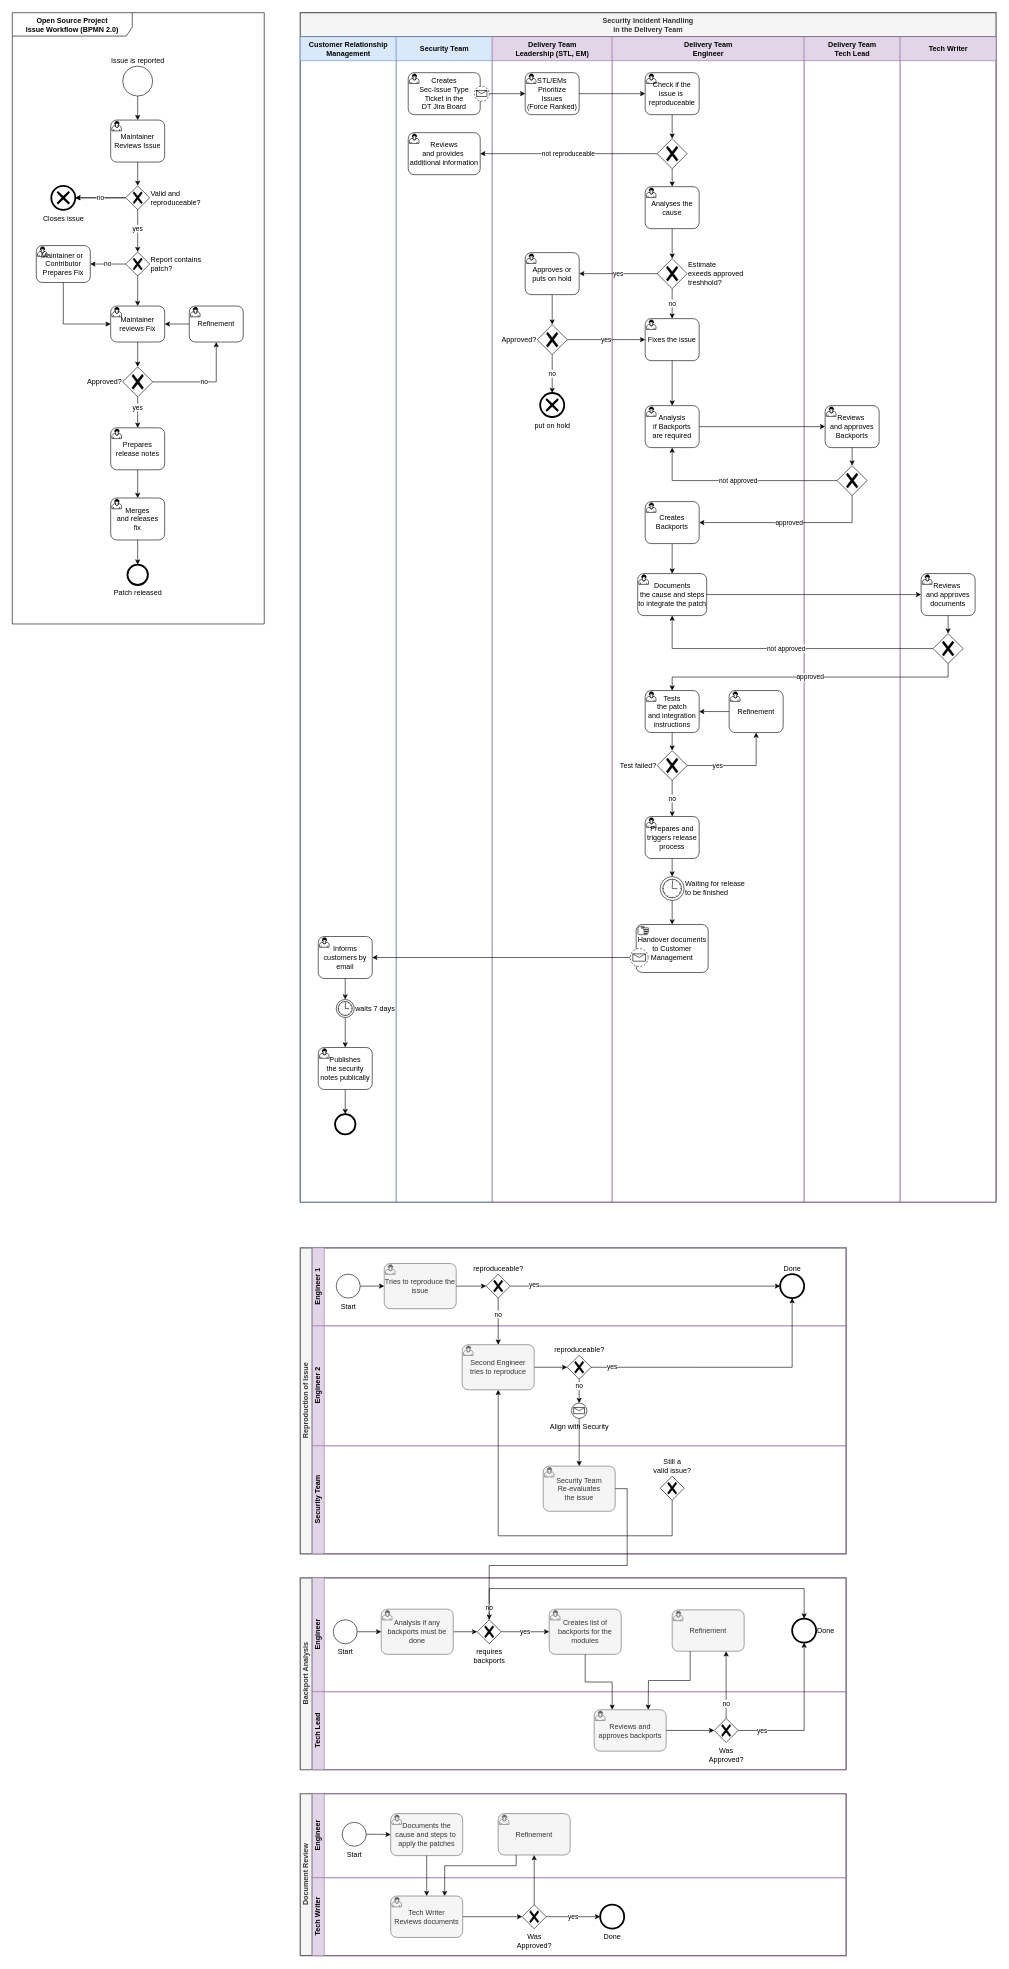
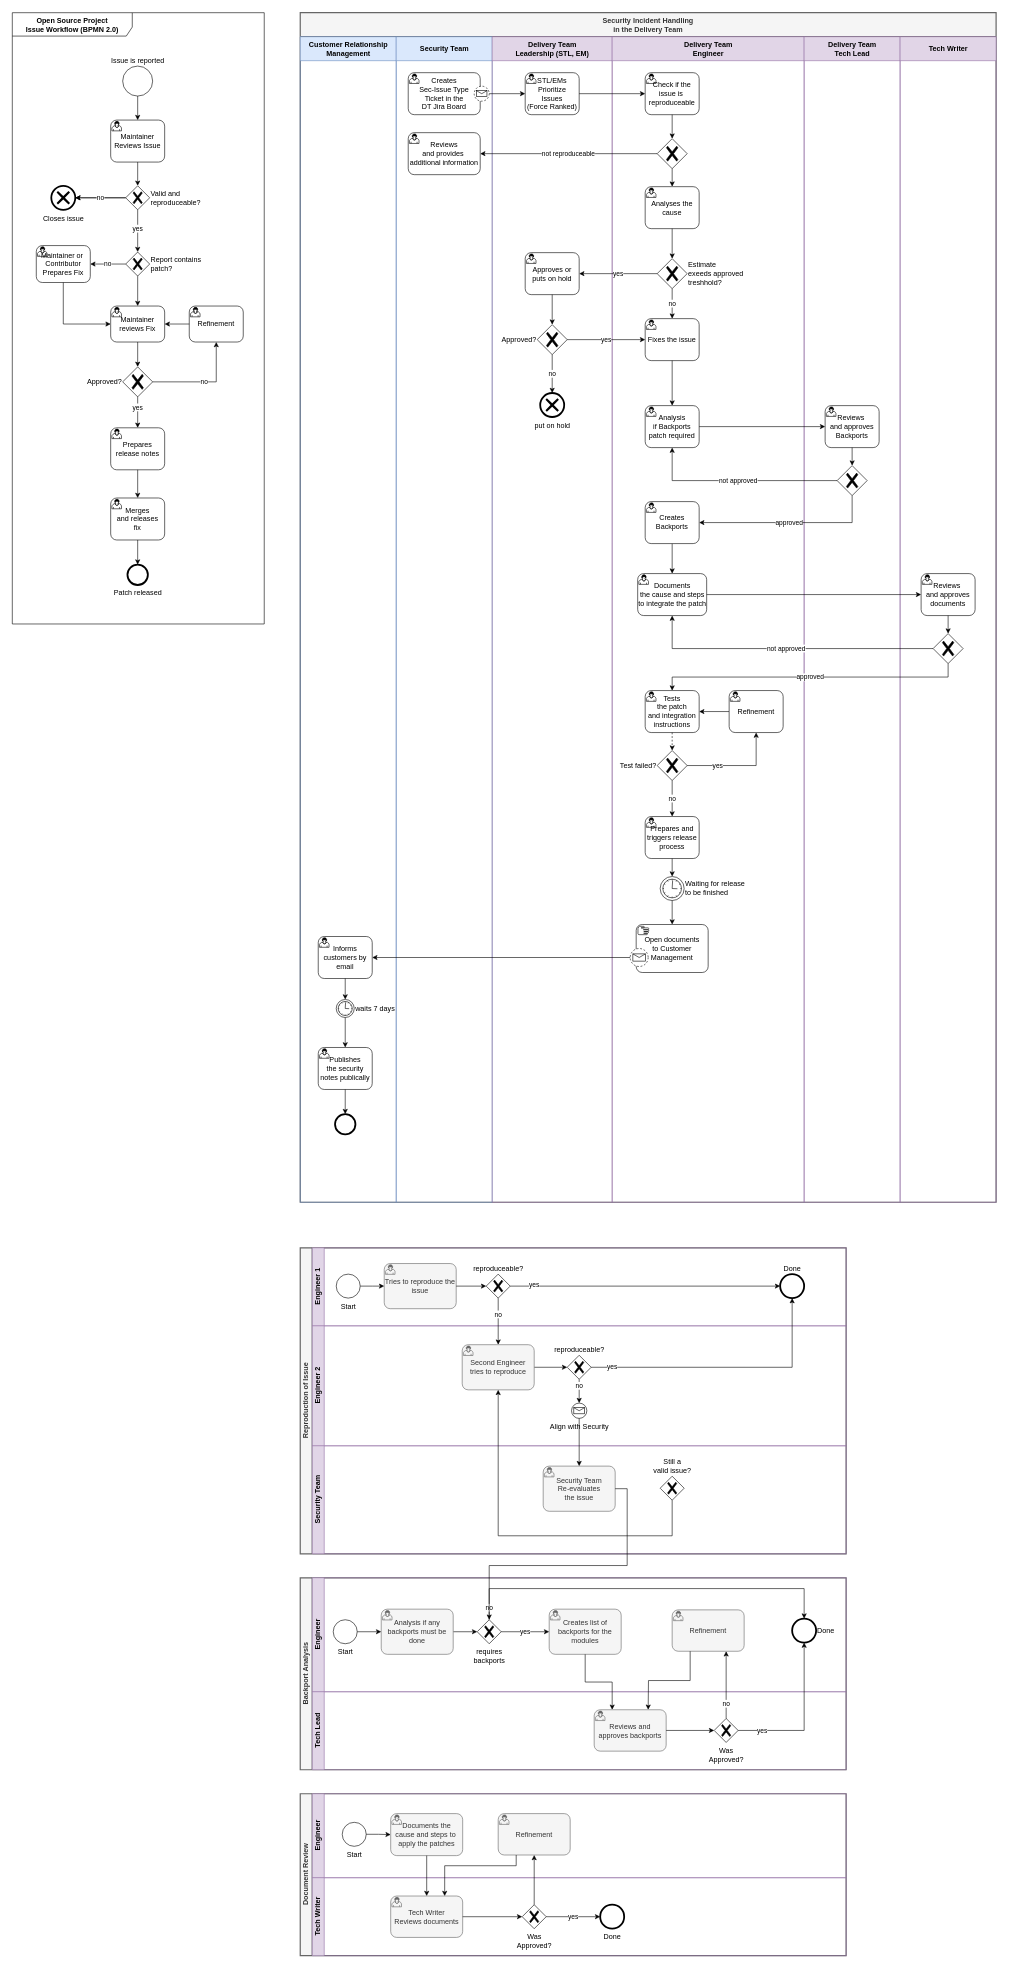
node "Analysis if Backports are required": label "Analysis if Backports are required" -> "Analysis if Backports patch required"
edge "Tests the patch and integration instructions" -> "Test failed?": style solid -> dashed
node "Handover documents to Customer Management": label "Handover documents to Customer Management" -> "Open documents to Customer Management"
